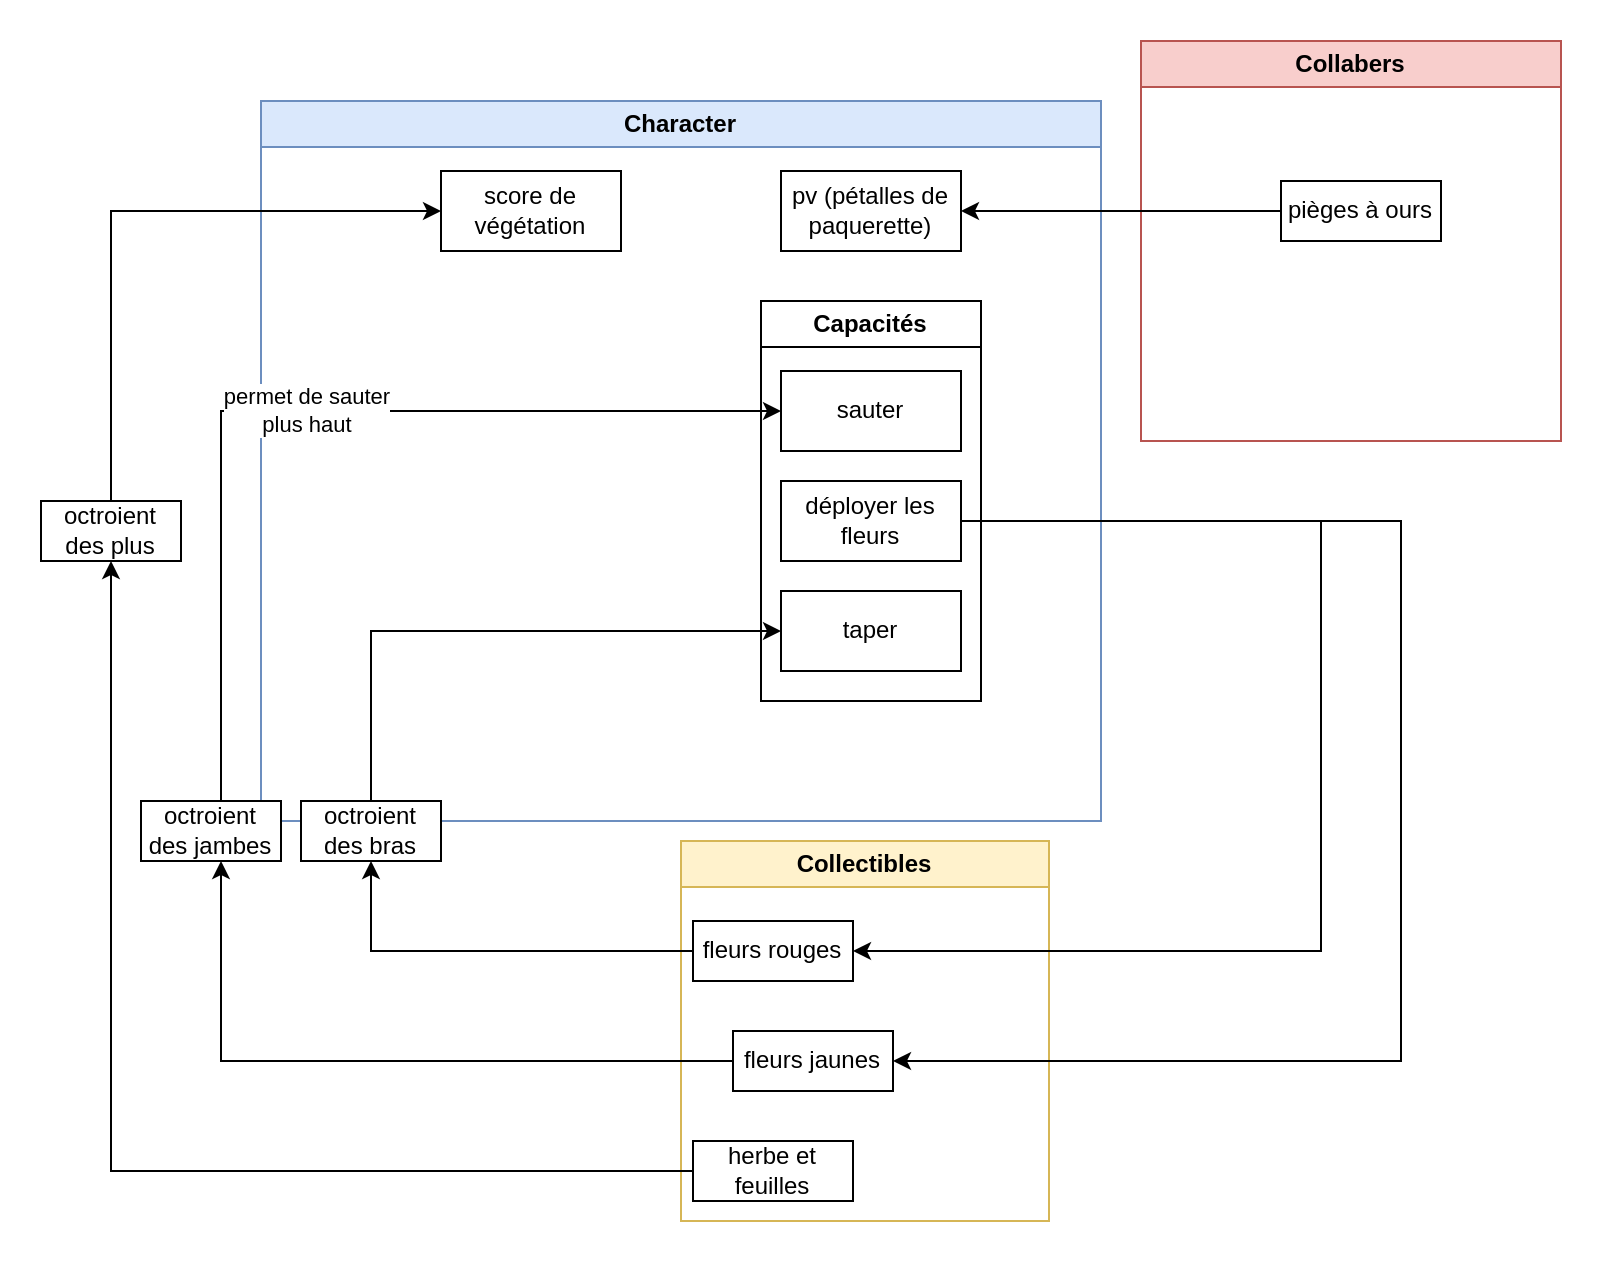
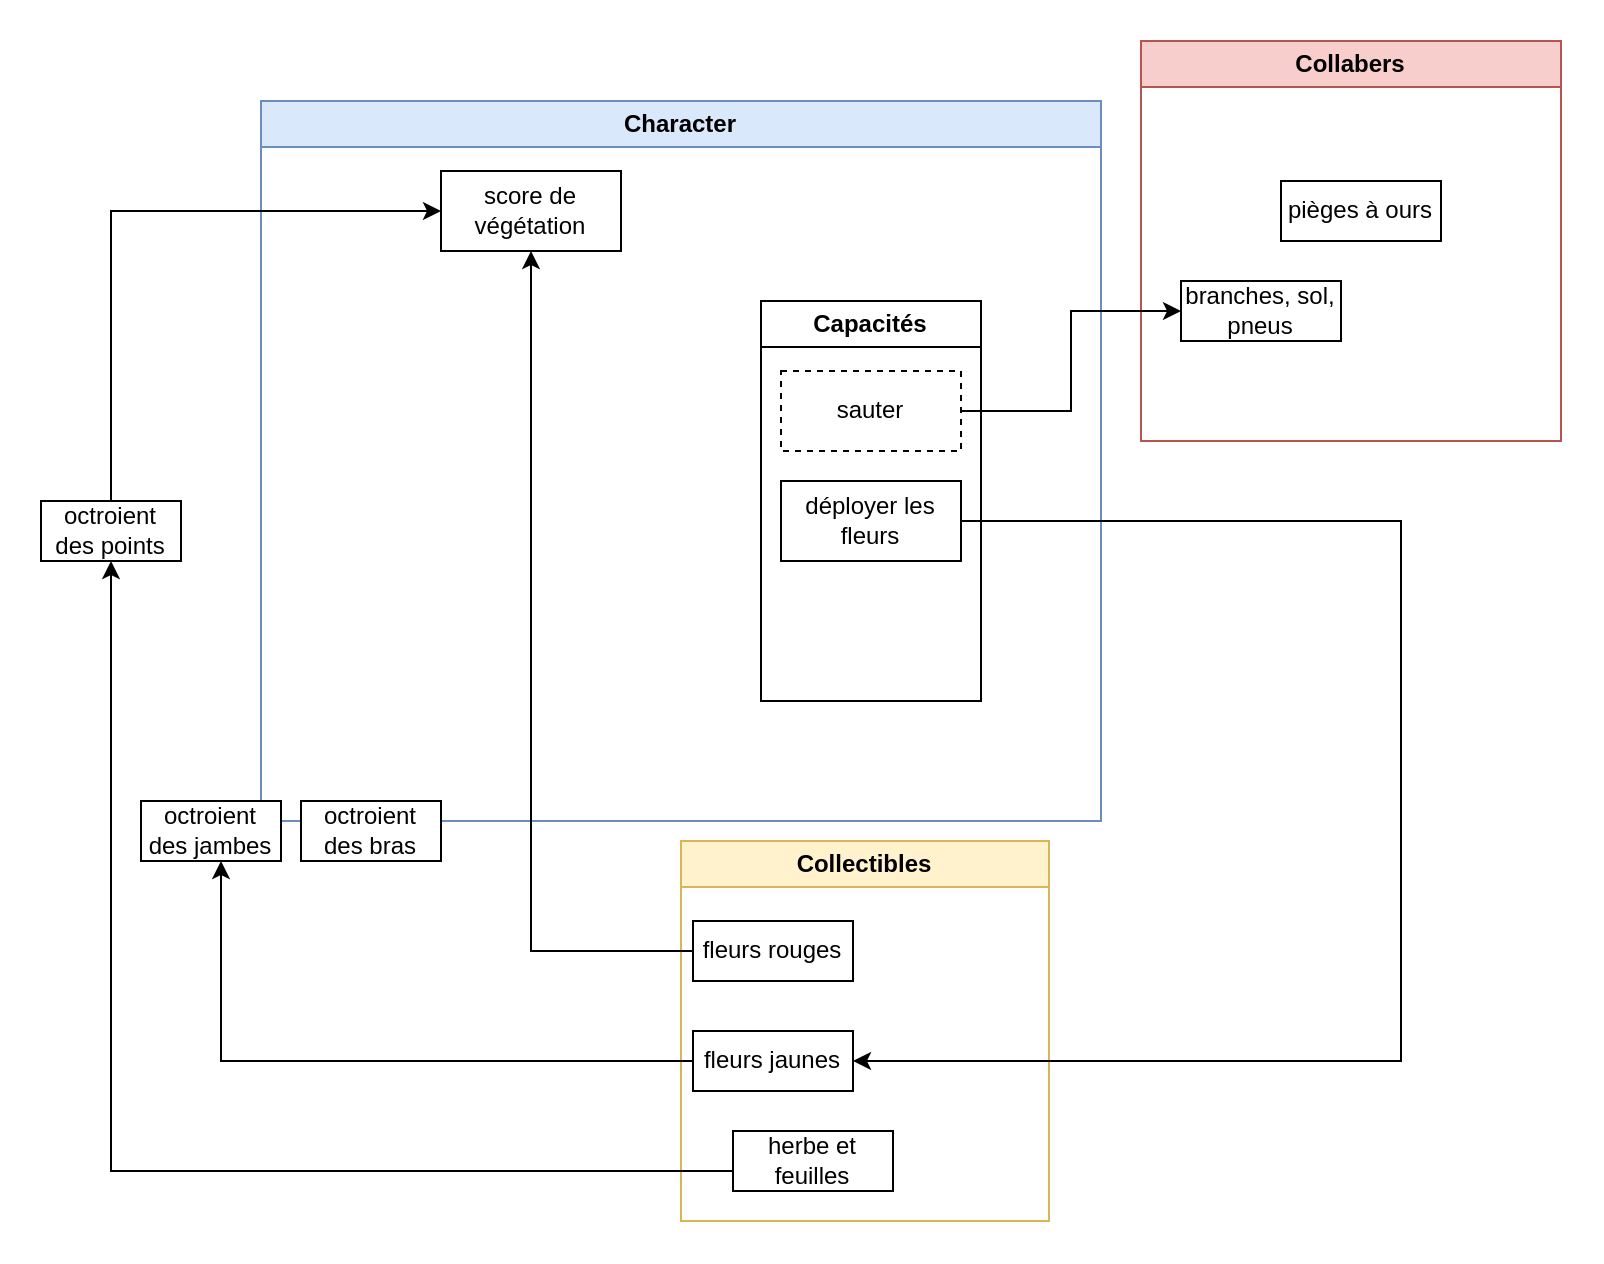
node "pv (pétalles de paquerette)": removed
edge "pièges à ours" -> "pv (pétalles de paquerette)": removed
node "branches, sol, pneus": added
edge "sauter" -> "branches, sol, pneus": added
node "sauter": style solid -> dashed
node "octroient des plus": label "octroient des plus" -> "octroient des points"
edge "octroient des jambes" -> "sauter": removed, label "permet de sauter plus haut"
edge "octroient des bras" -> "taper": removed
node "taper": removed
edge "fleurs rouges" -> "octroient des bras": now "fleurs rouges" -> "score de végétation"
edge "déployer les fleurs" -> "fleurs rouges": removed
node "fleurs jaunes": moved (813, 1061) -> (773, 1061)
node "herbe et feuilles": moved (773, 1171) -> (813, 1161)
